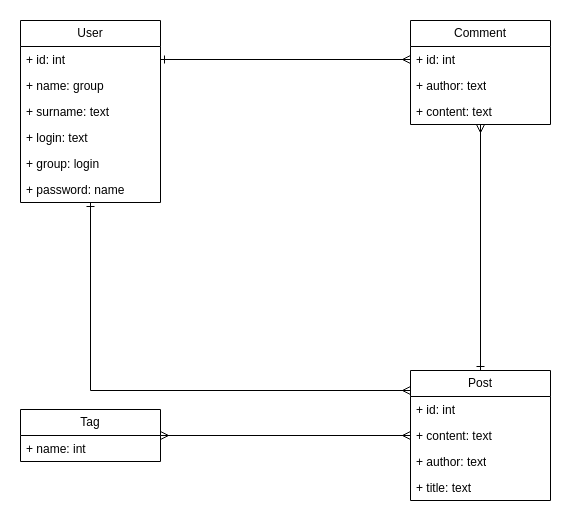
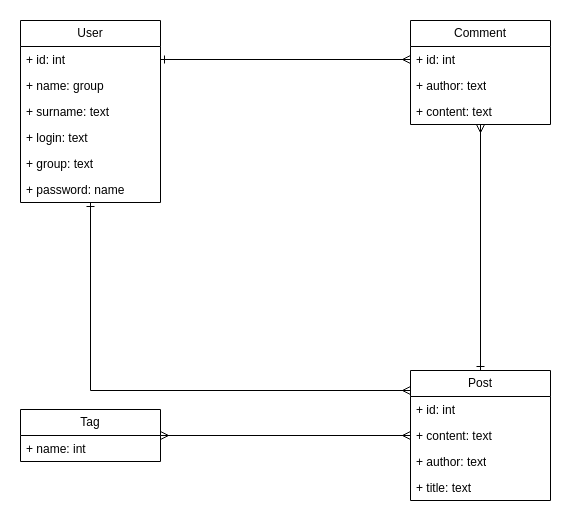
node "+ group: login": label "+ group: login" -> "+ group: text"
